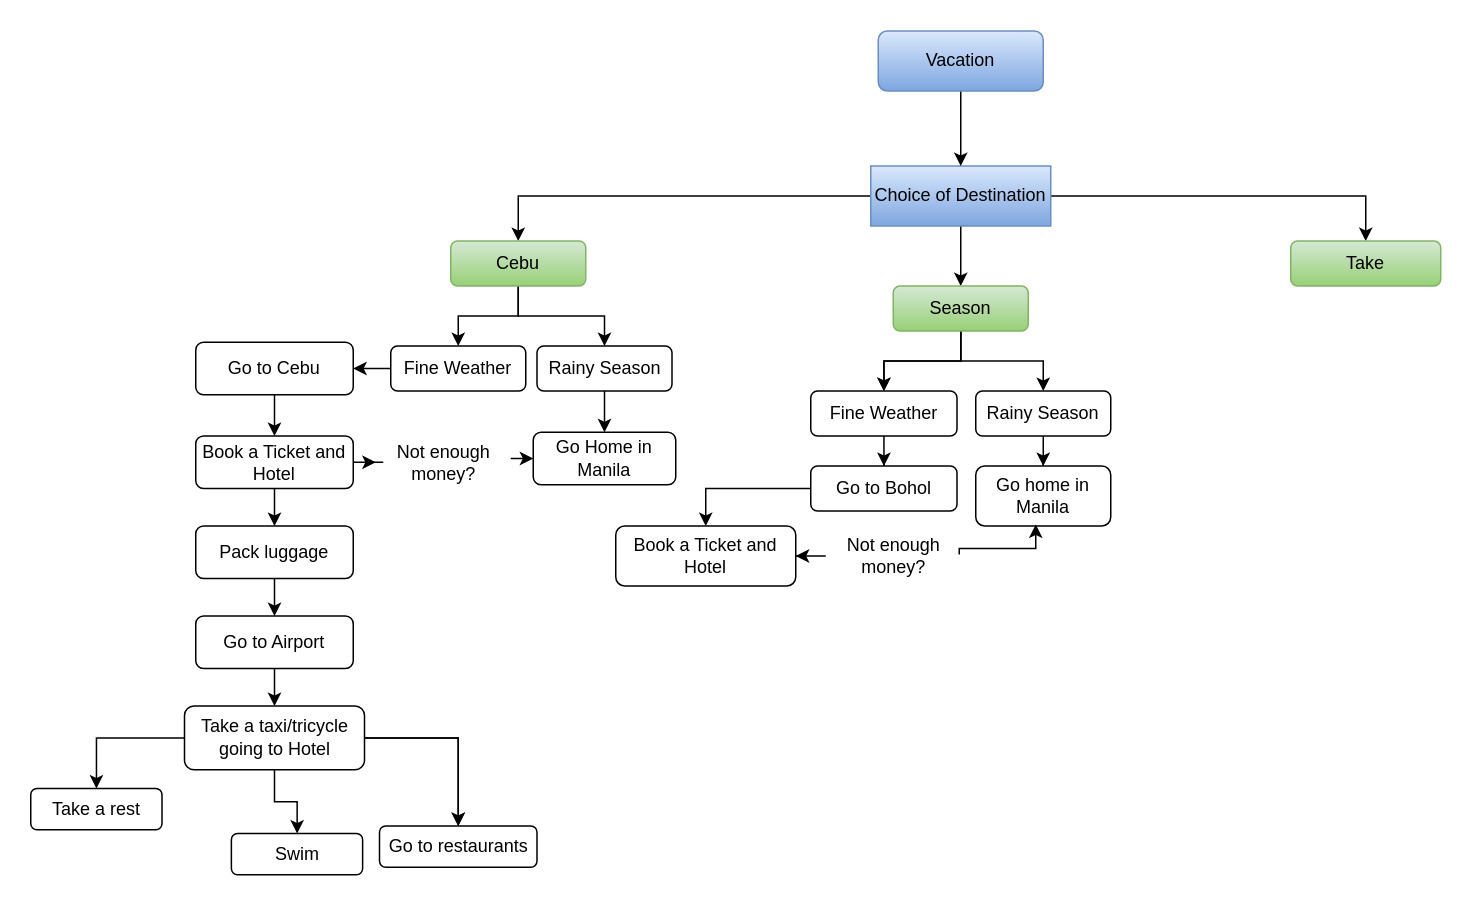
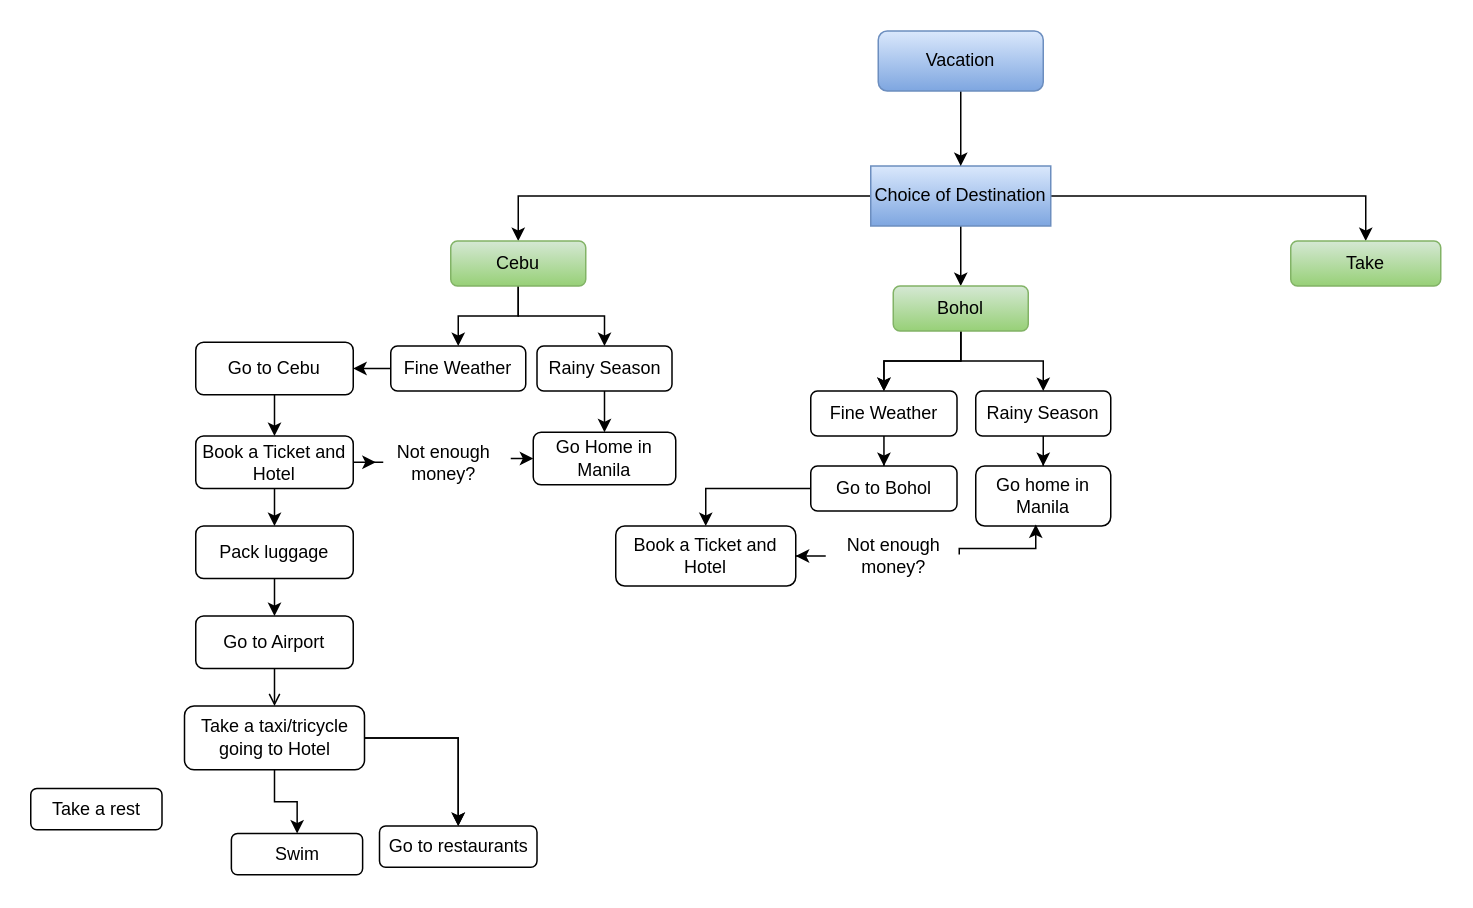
node "Season": label "Season" -> "Bohol"
edge "Go to Airport" -> "Take a taxi/tricycle going to Hotel": arrowhead classic -> open
edge "Take a taxi/tricycle going to Hotel" -> "Take a rest": removed
